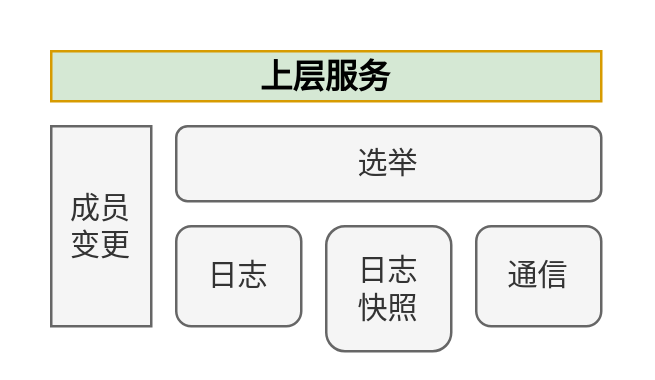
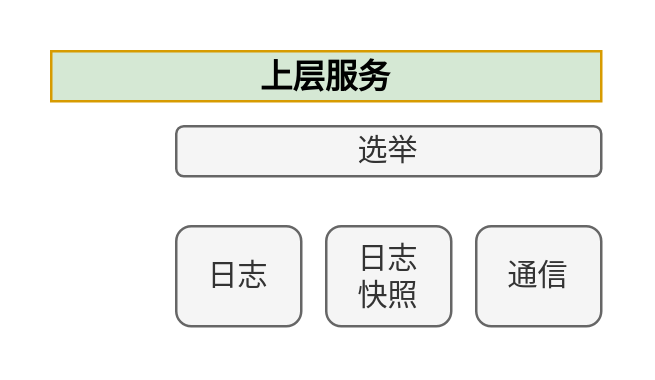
node "选举": size 425x75 -> 425x50
node "成员 变更": removed
node "日志 快照": size 125x125 -> 125x100
